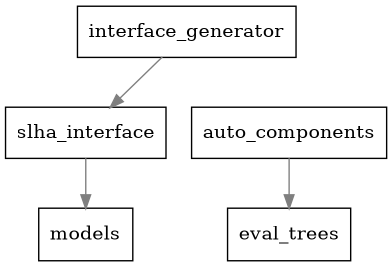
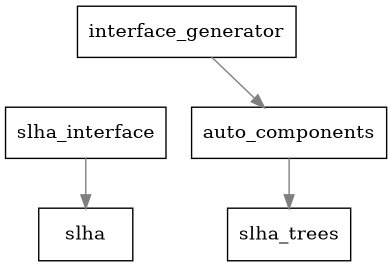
edge "interface_generator" -> "slha_interface": now "interface_generator" -> "auto_components"
node "models": label "models" -> "slha"
node "eval_trees": label "eval_trees" -> "slha_trees"
